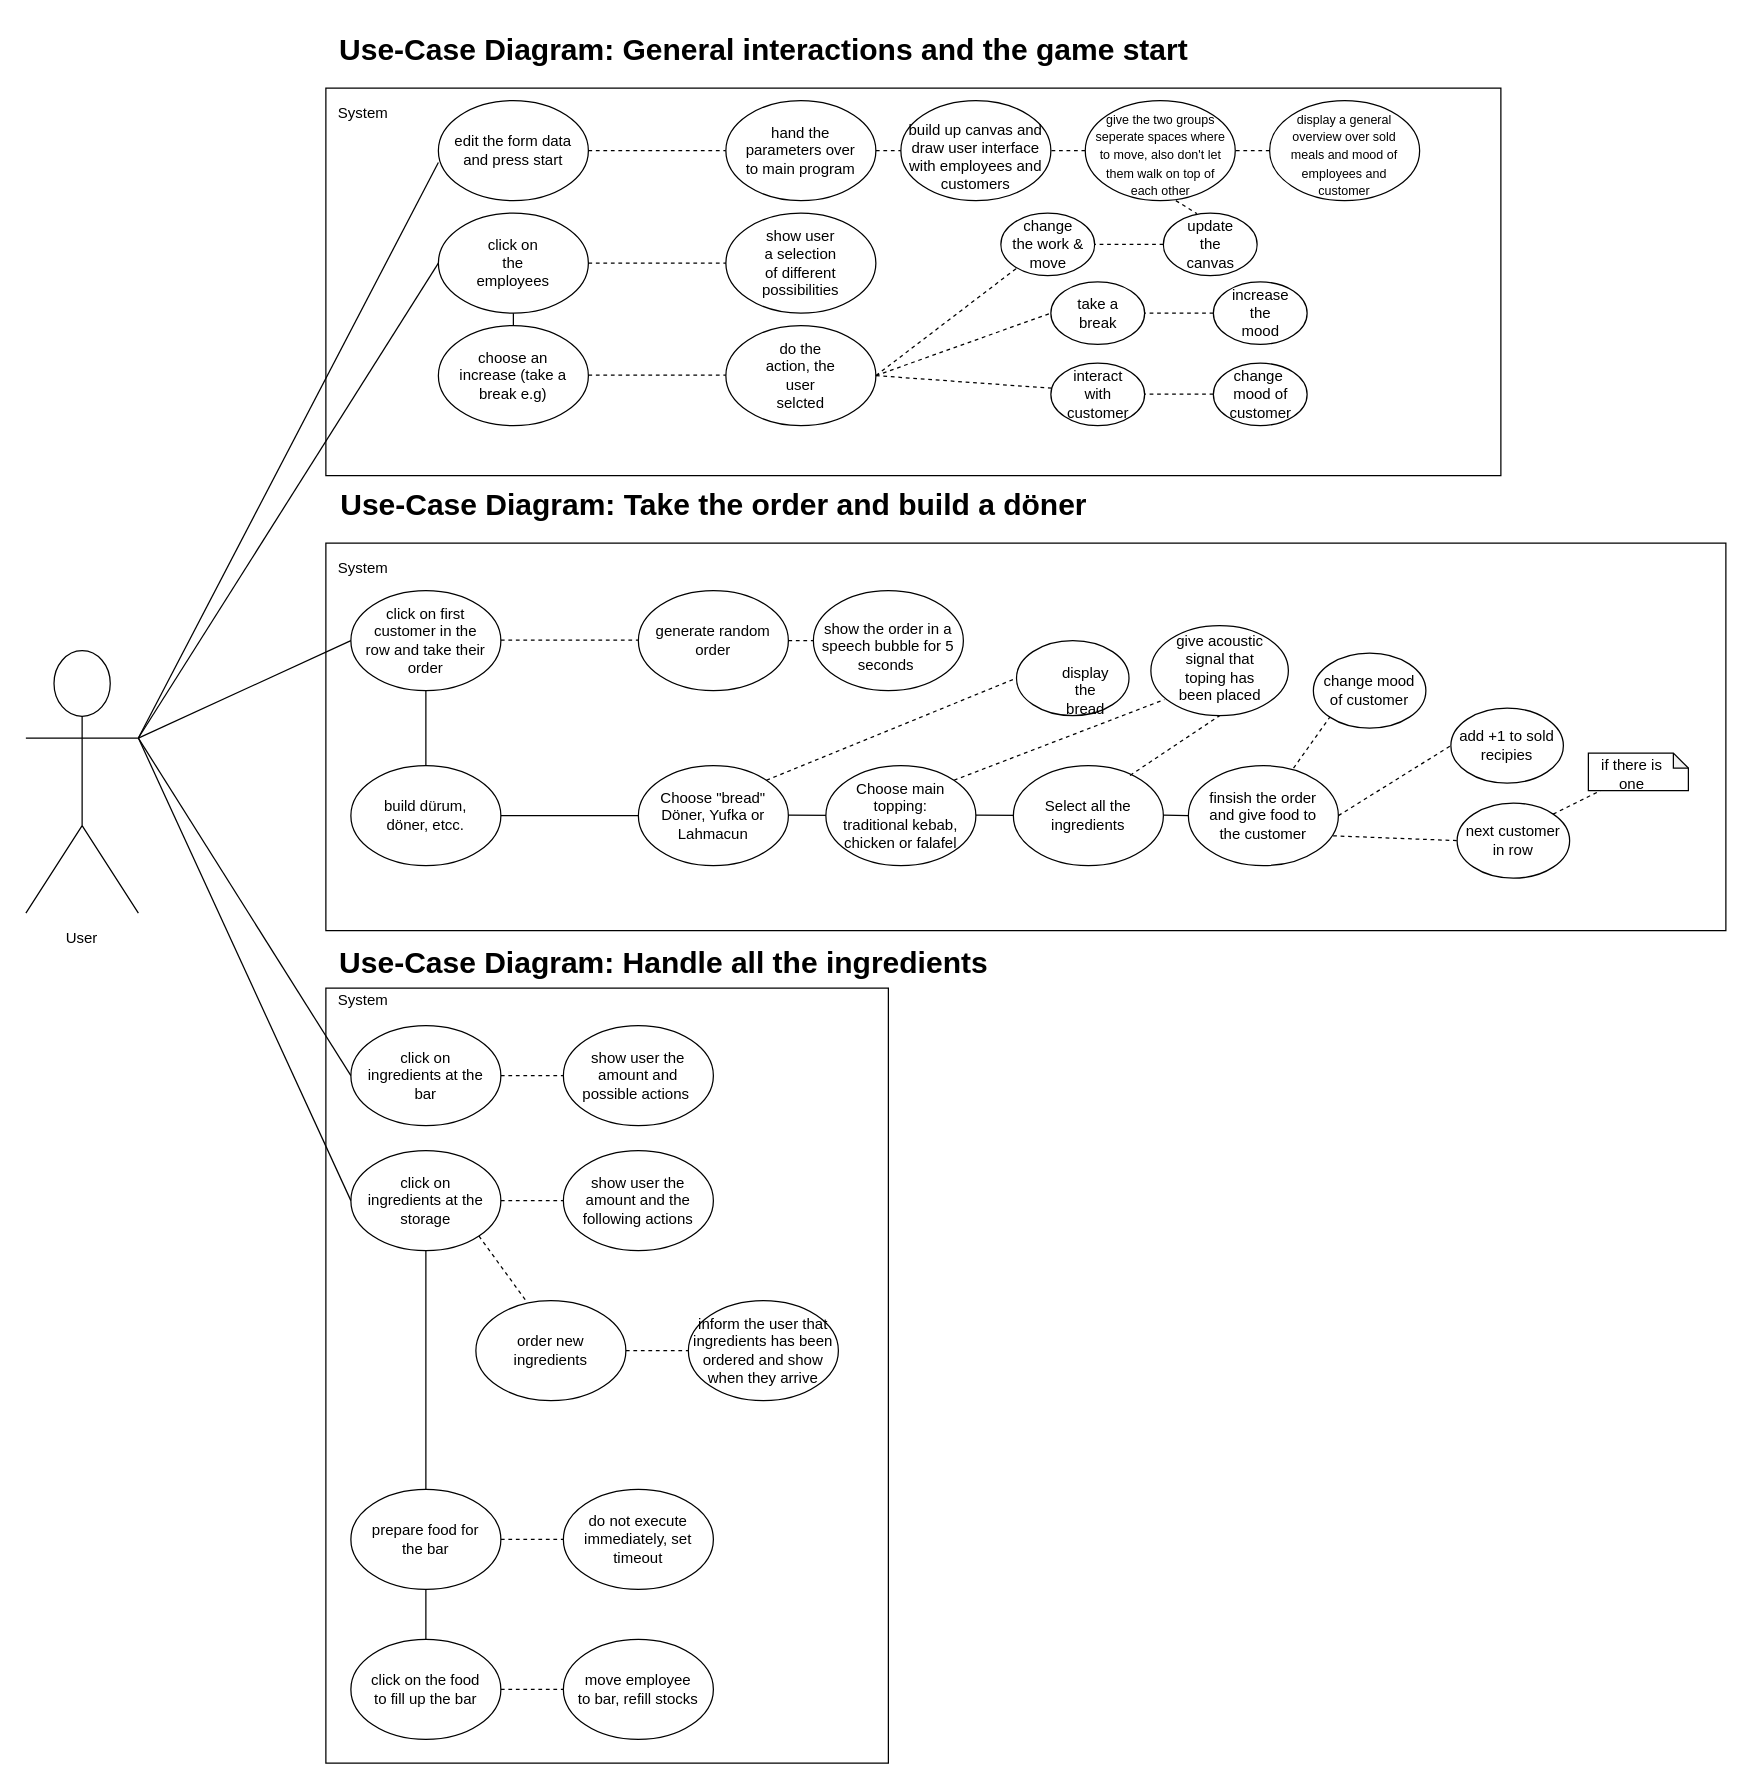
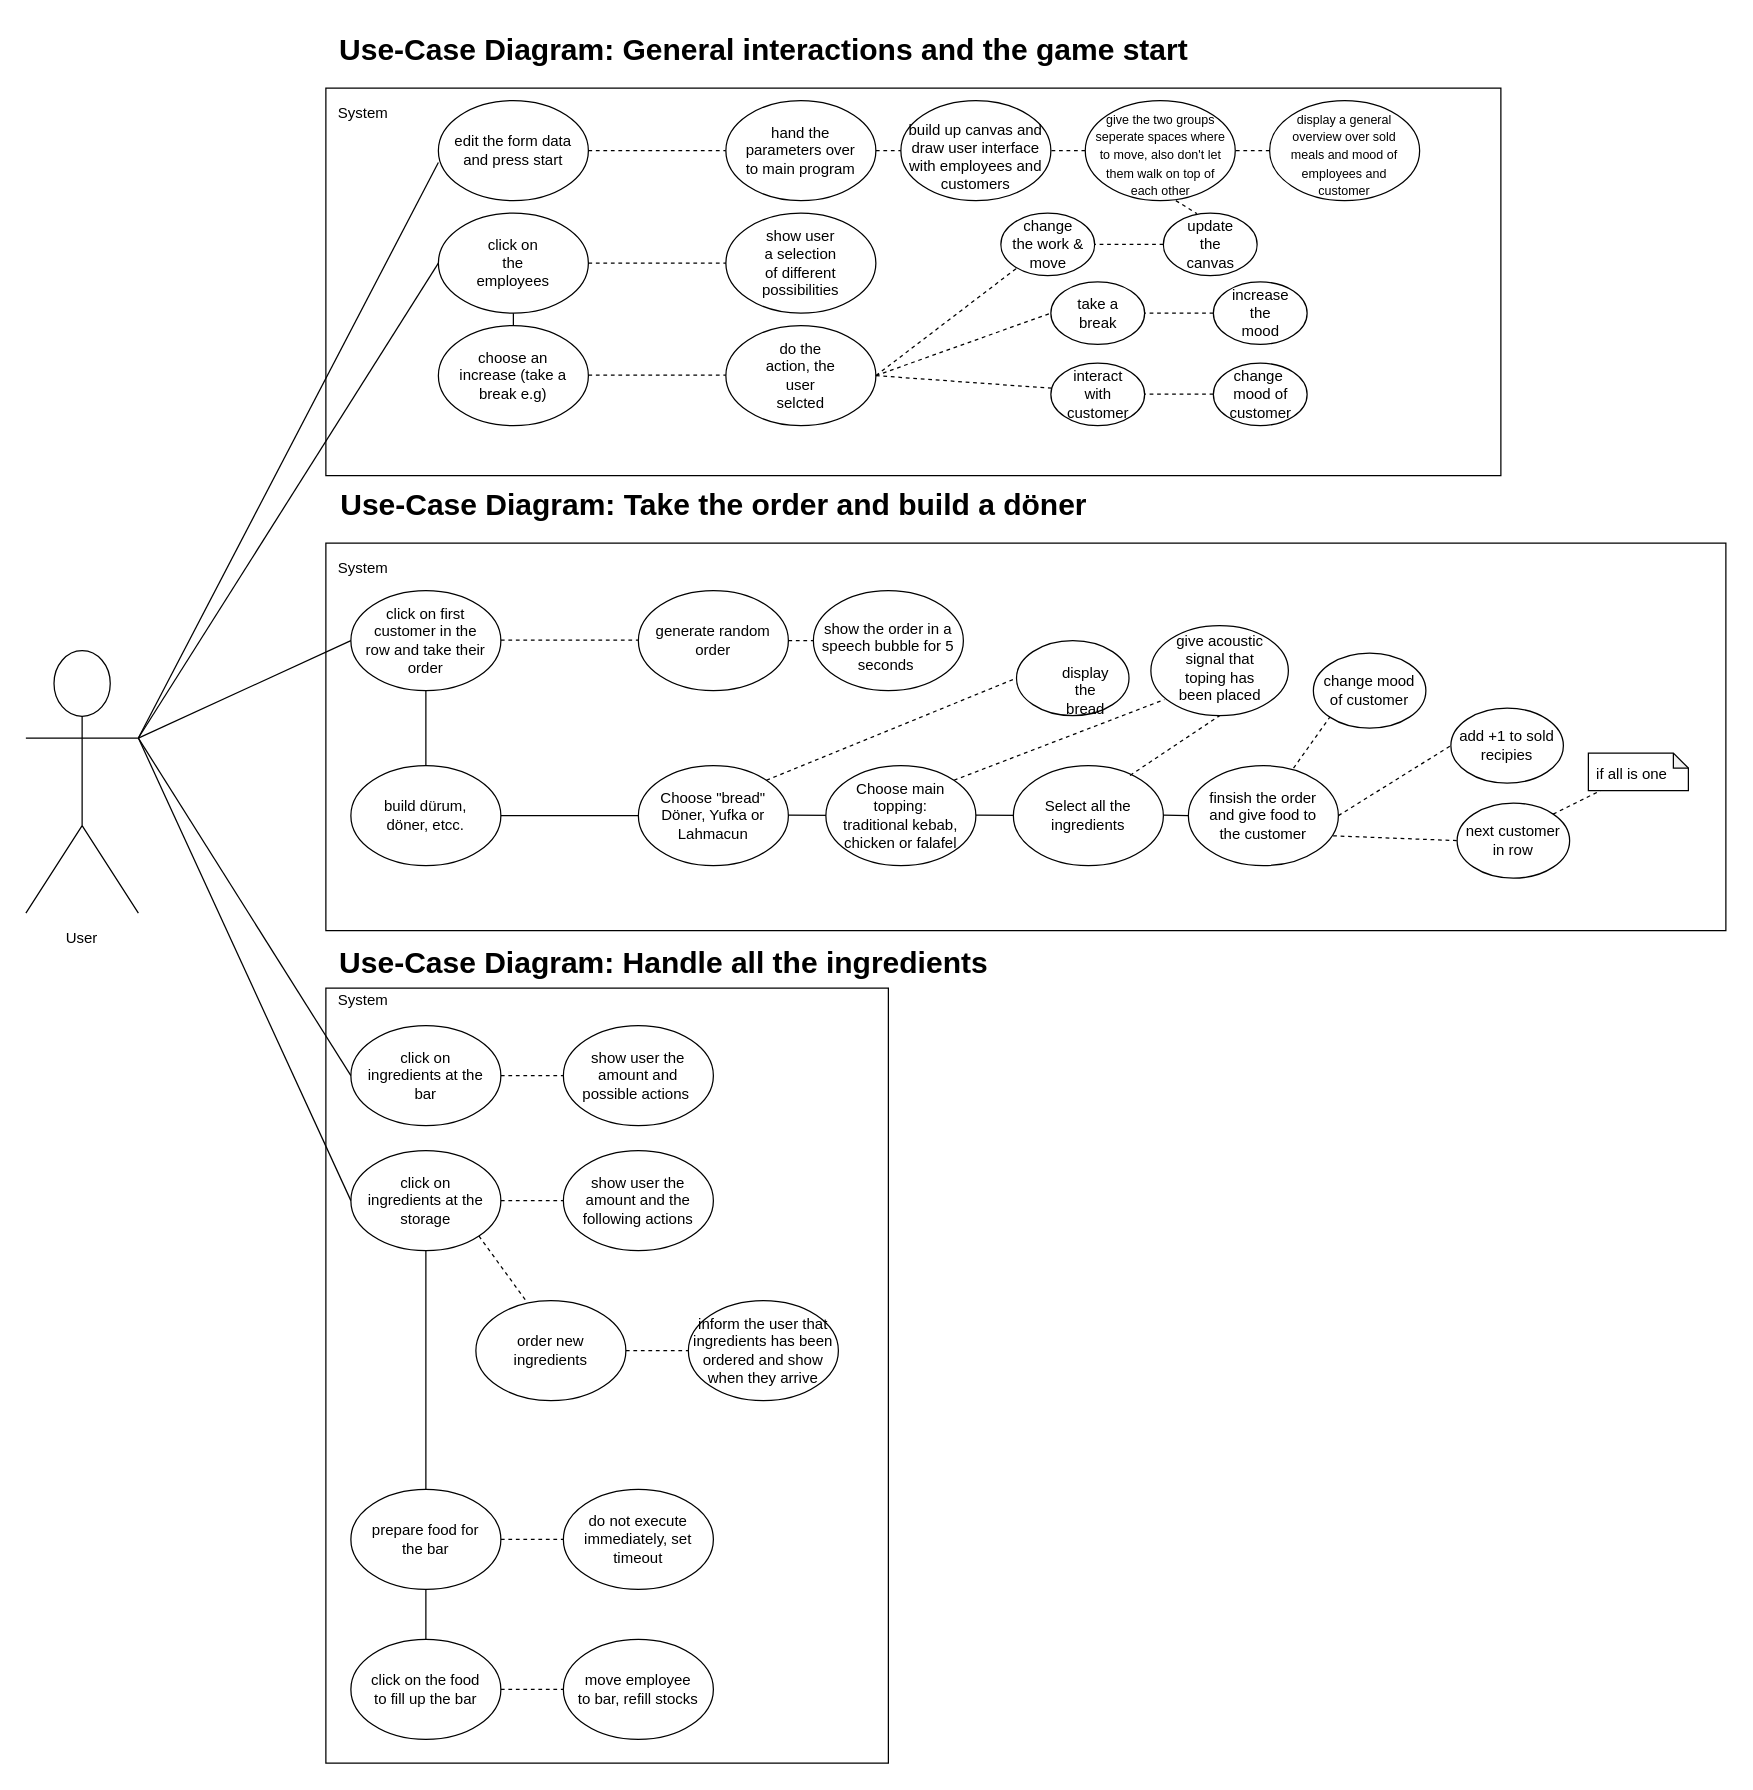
node "if there is one": label "if there is one" -> "if all is one"
